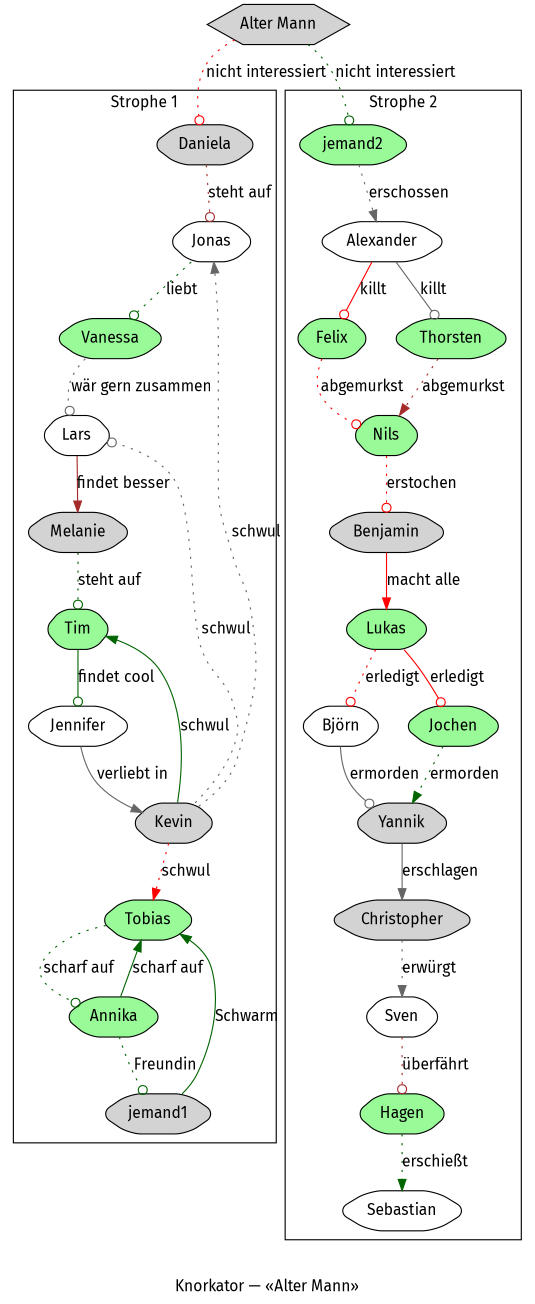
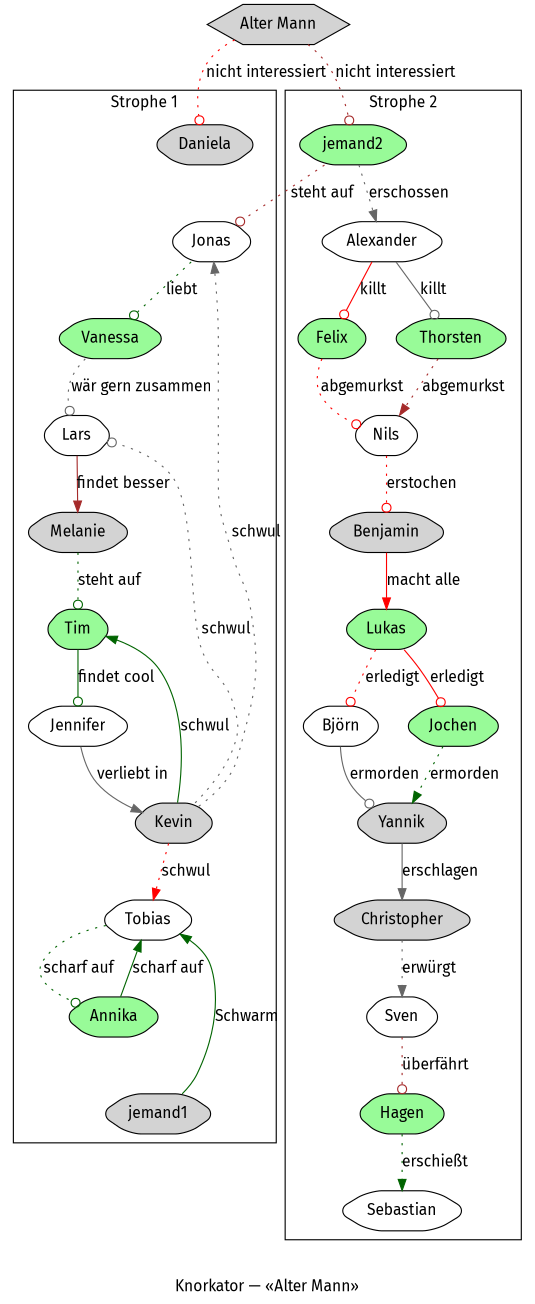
edge "Alter Mann" -> "jemand2": color darkgreen -> brown
edge "Daniela" -> "Jonas": now "jemand2" -> "Jonas"
node "Nils": fillcolor palegreen -> white
node "Tobias": fillcolor palegreen -> white
edge "Annika" -> "jemand1": removed, label "Freundin"
